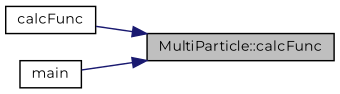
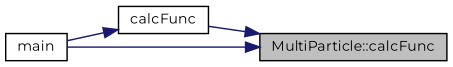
edge "main" -> "calcFunc": added
